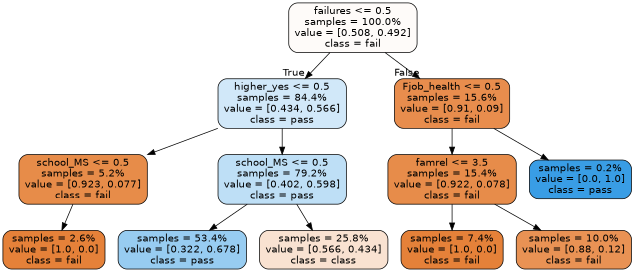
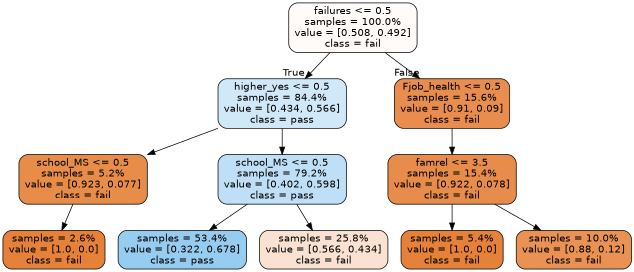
node "samples = 0.2% value = [0.0, 1.0] class = pass": removed
node "samples = 25.8% value = [0.566, 0.434] class = class": label "samples = 25.8% value = [0.566, 0.434] class = class" -> "samples = 25.8% value = [0.566, 0.434] class = fail"
node "samples = 7.4% value = [1.0, 0.0] class = fail": label "samples = 7.4% value = [1.0, 0.0] class = fail" -> "samples = 5.4% value = [1.0, 0.0] class = fail"
